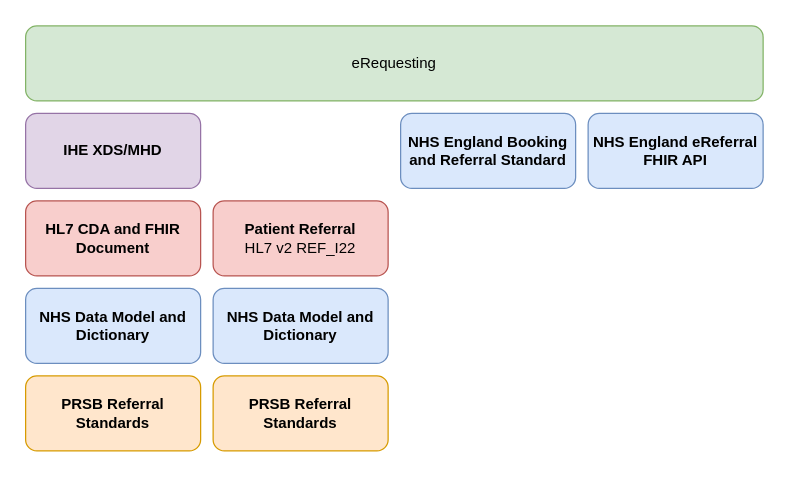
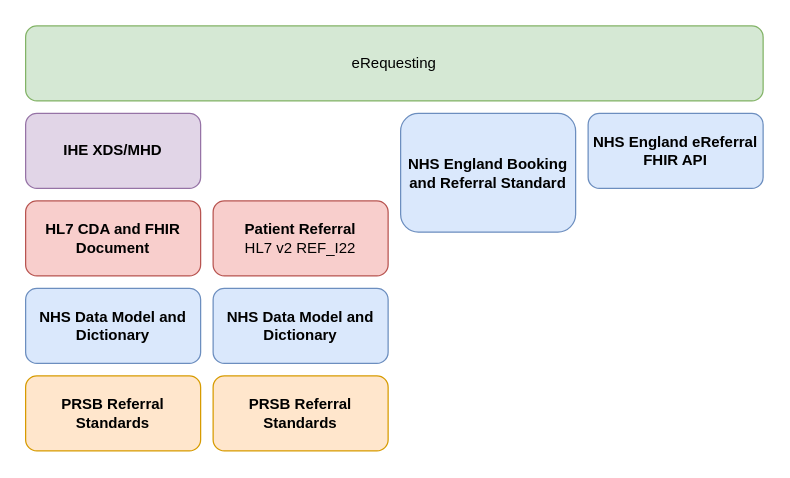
node "NHS England Booking and Referral Standard": size 175x75 -> 175x119
